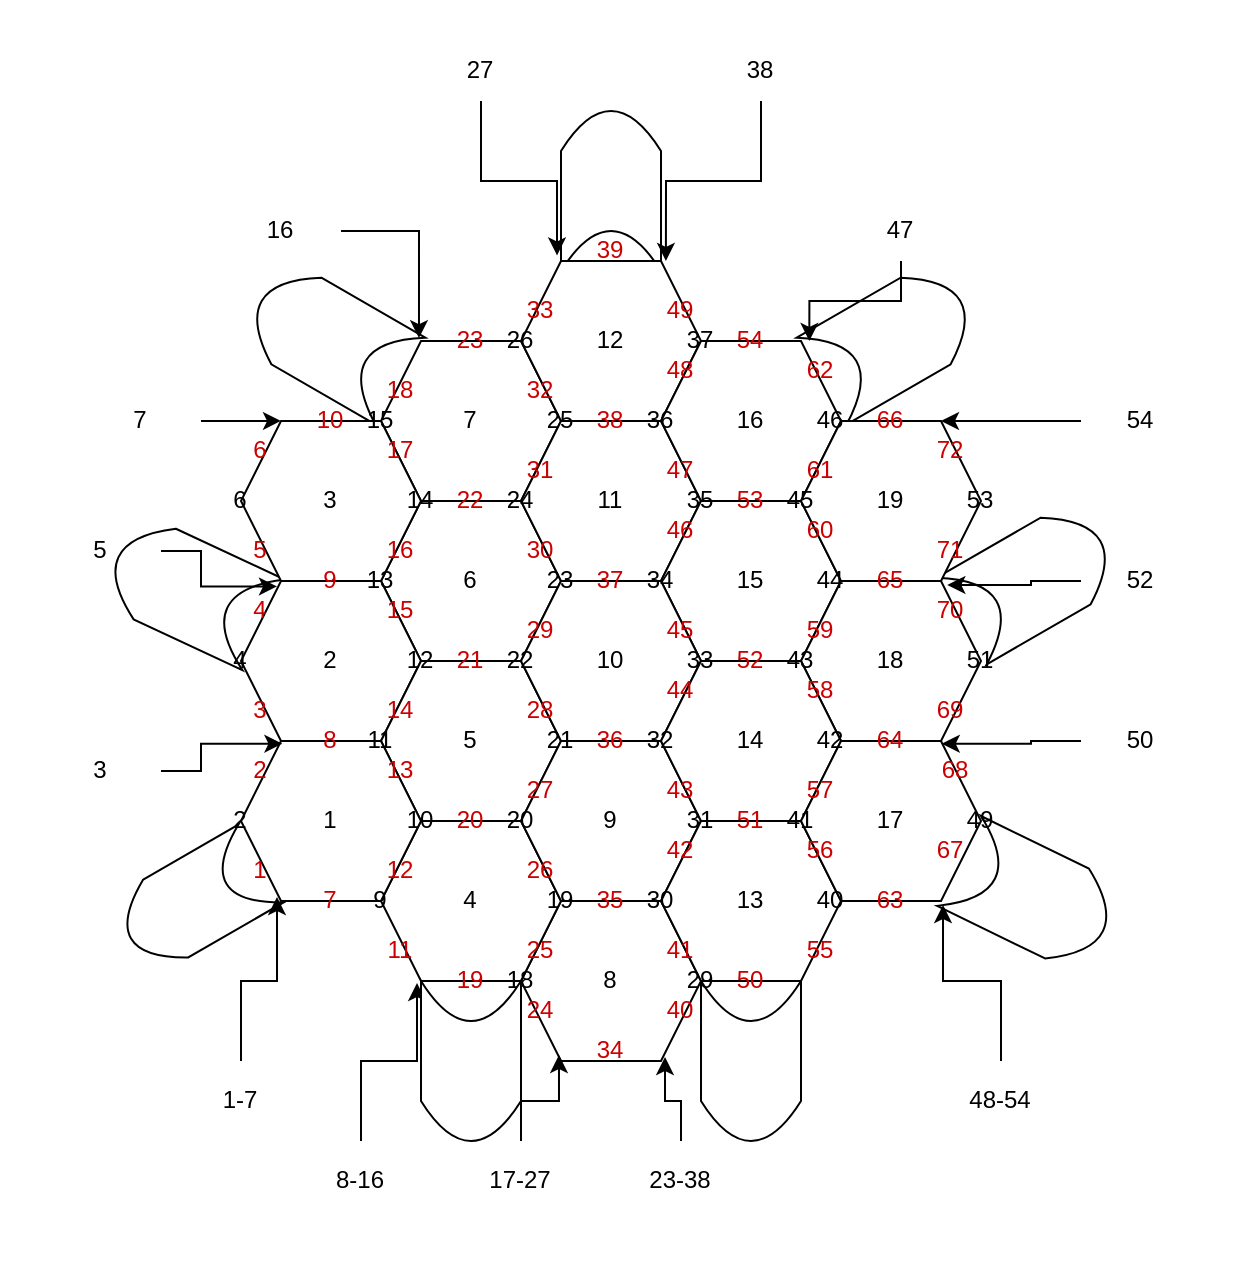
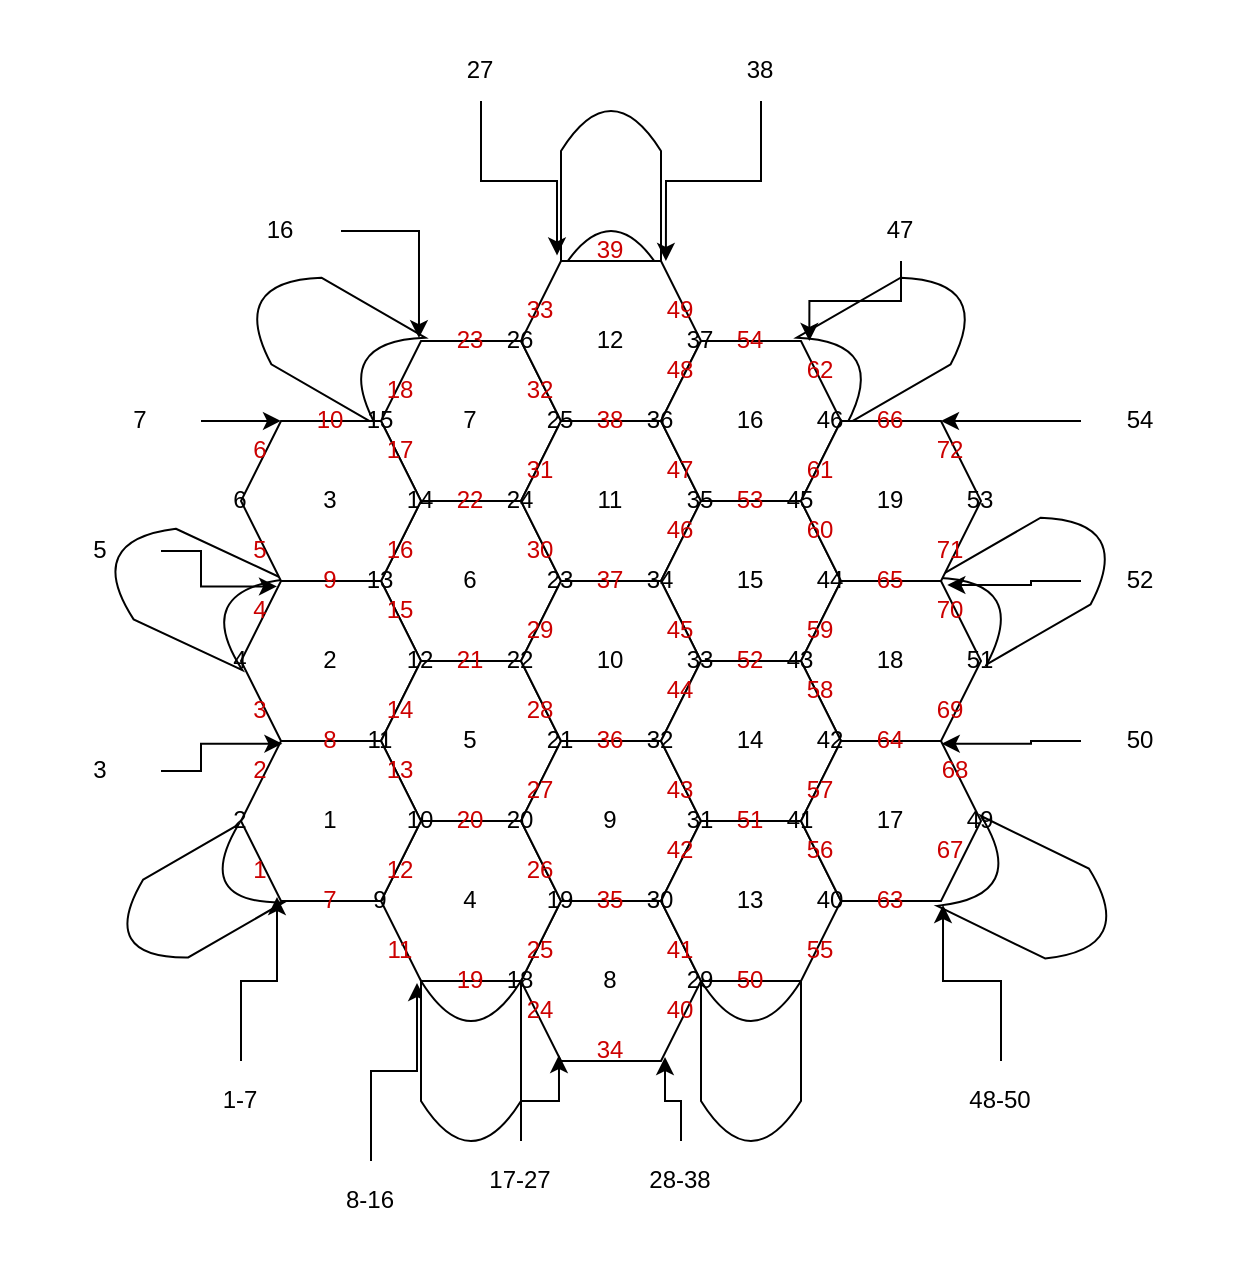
node "48-54": label "48-54" -> "48-50"
node "8-16": moved (361, 1181) -> (371, 1201)
node "23-38": label "23-38" -> "28-38"
